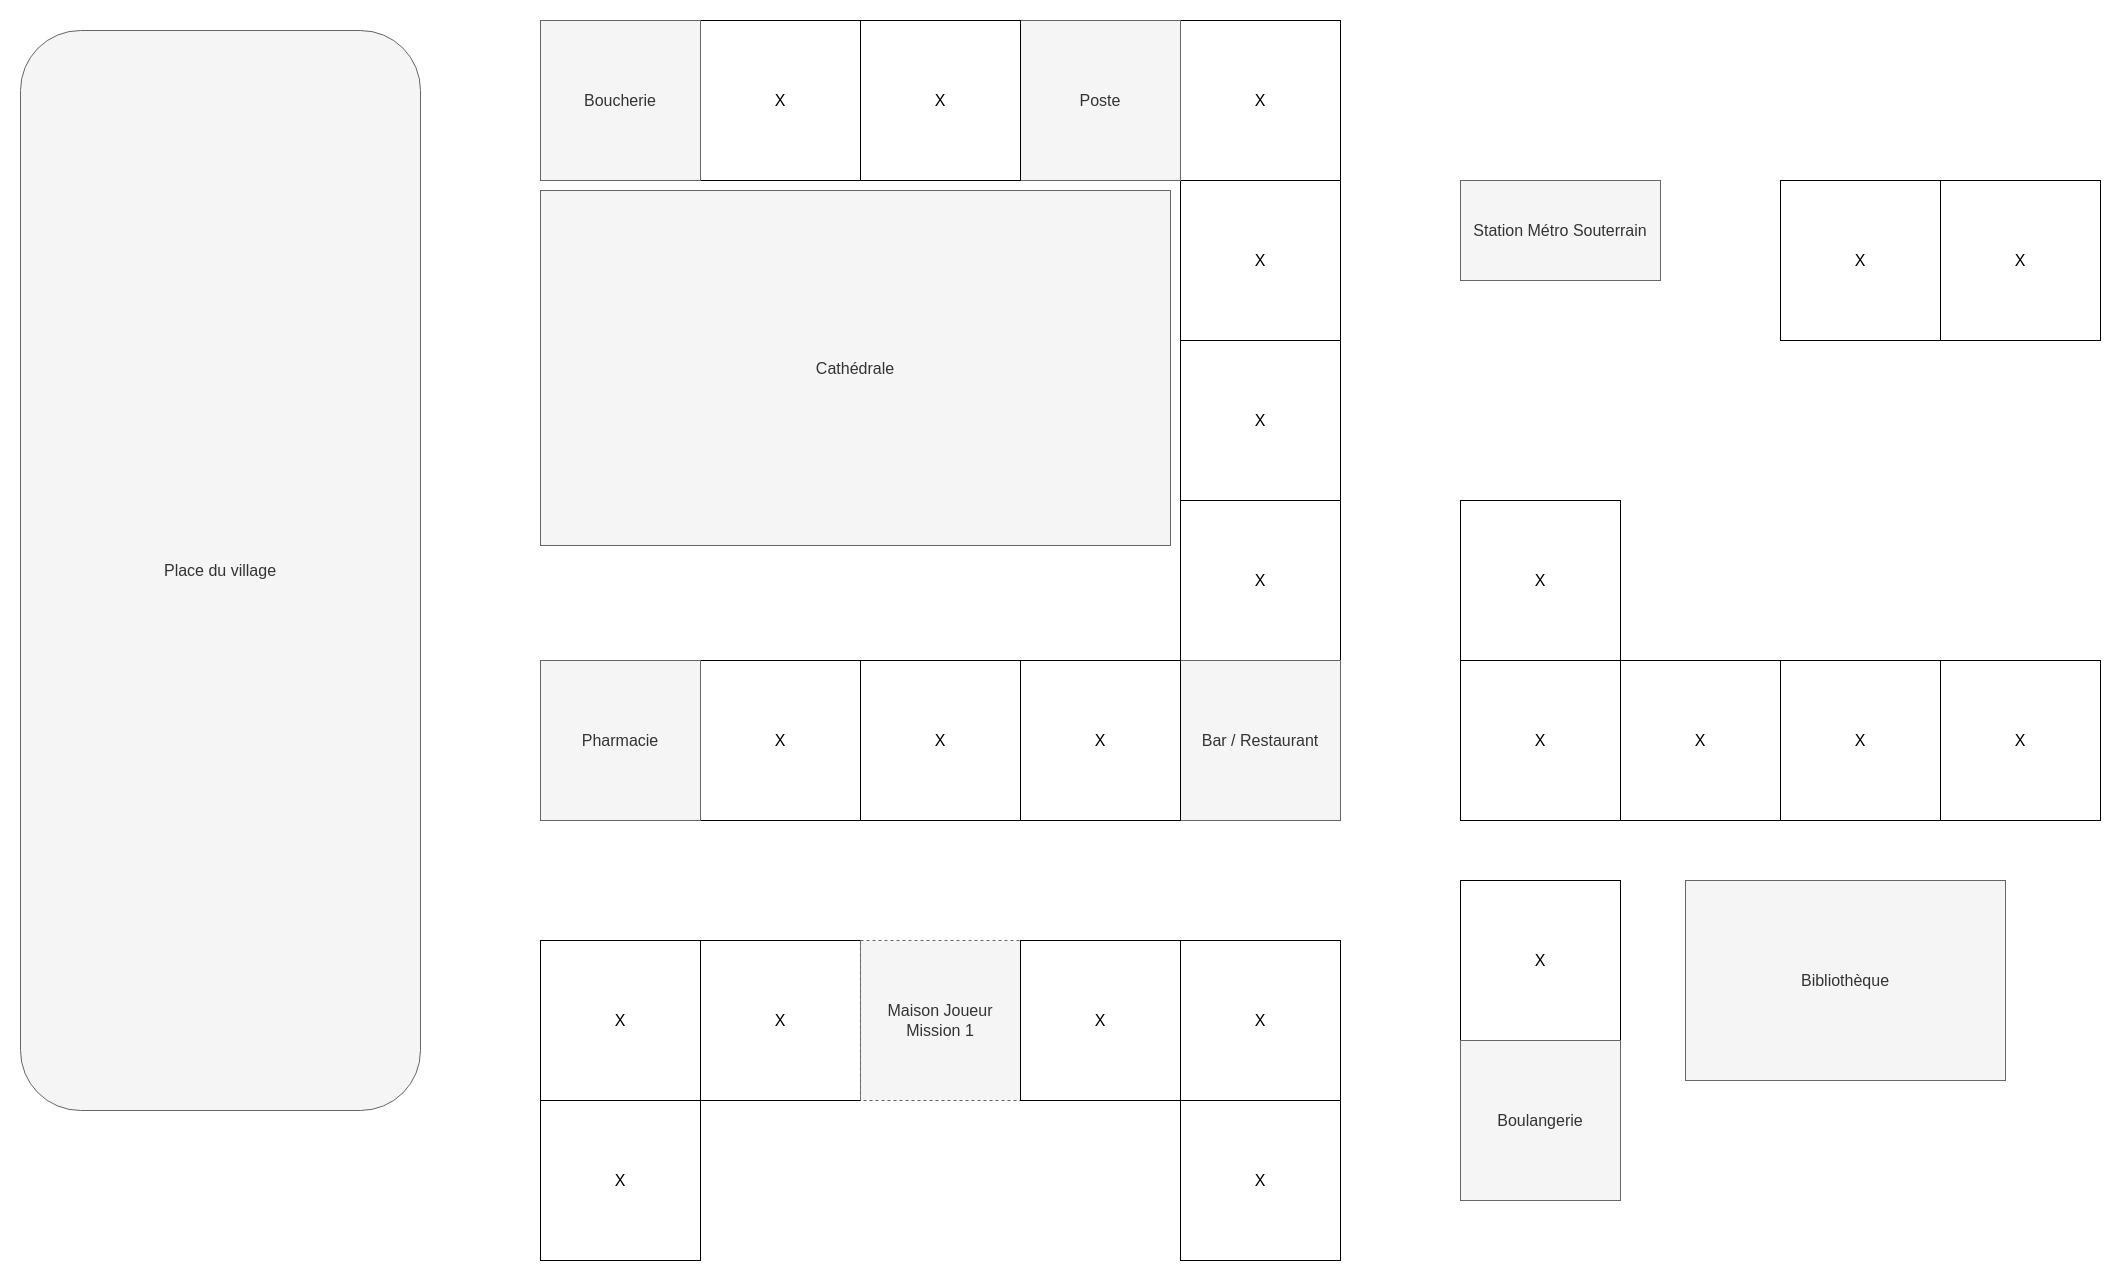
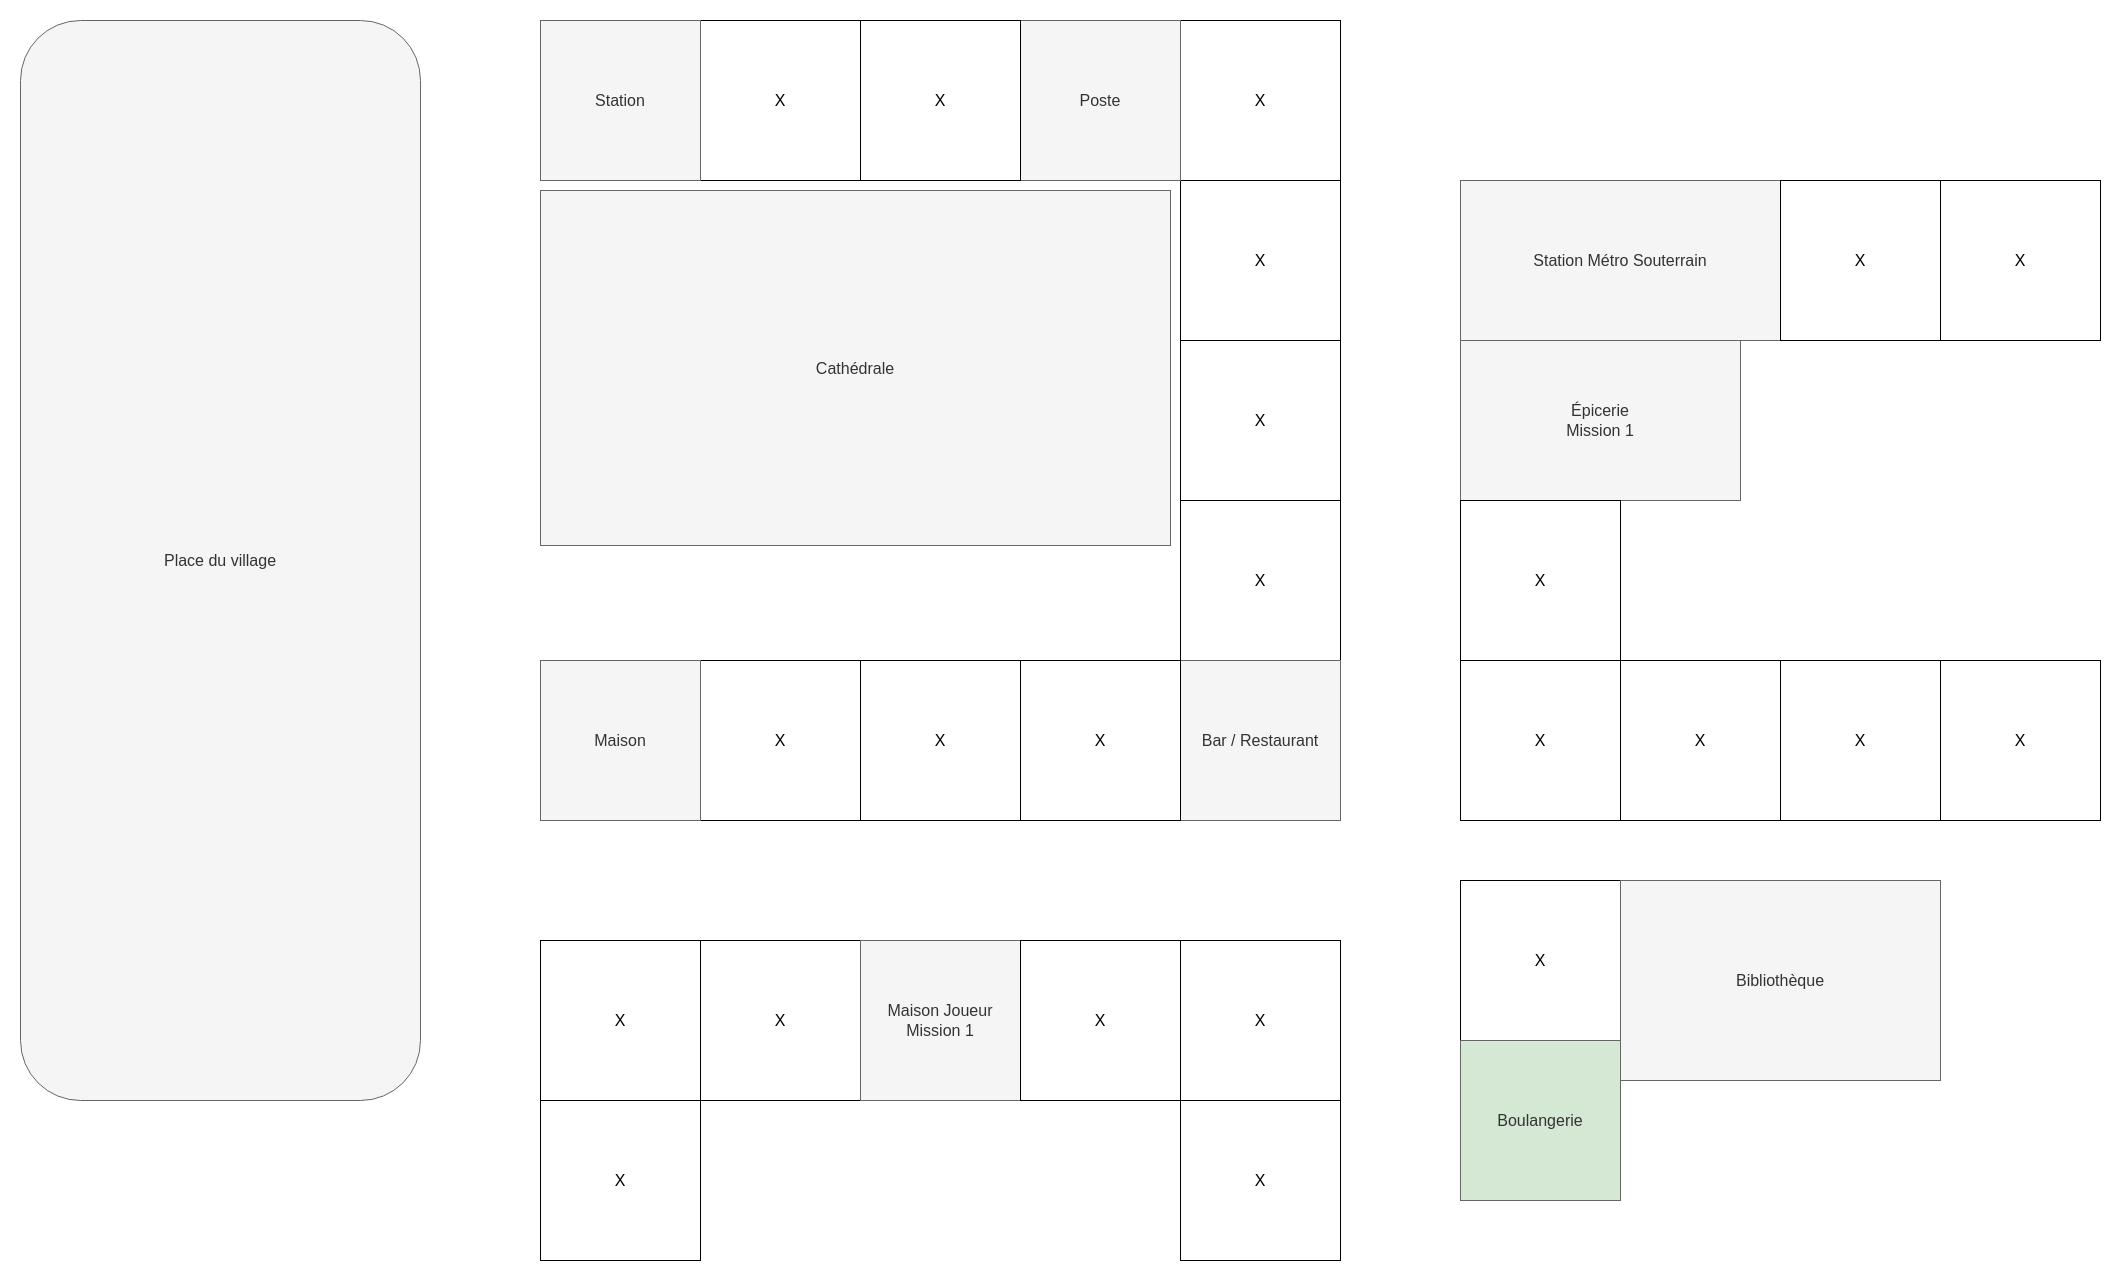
node "Boucherie": label "Boucherie" -> "Station"
node "Station Métro Souterrain": size 200x100 -> 320x160
node "ÉpicerieMission 1": added
node "Place du village": moved (221, 571) -> (221, 561)
node "Pharmacie": label "Pharmacie" -> "Maison"
node "Bibliothèque": moved (1846, 981) -> (1781, 981)
node "Maison Joueur Mission 1": style dashed -> solid
node "Boulangerie": fillcolor #f5f5f5 -> #d5e8d4
